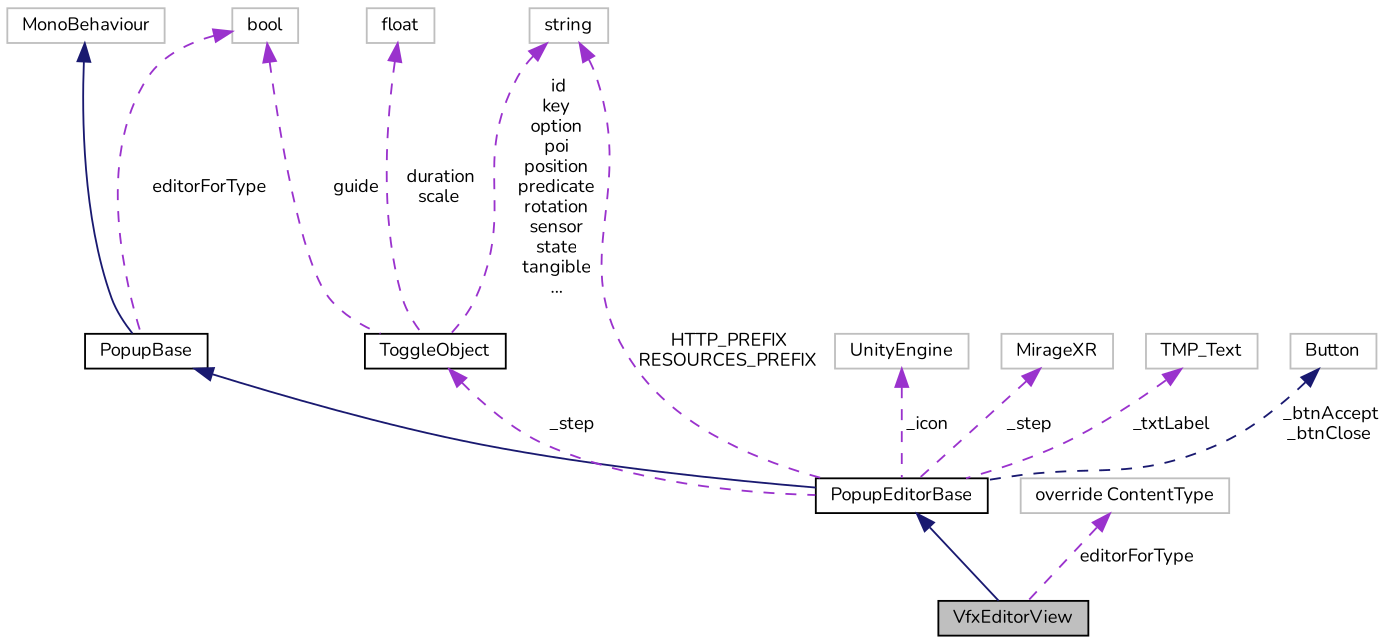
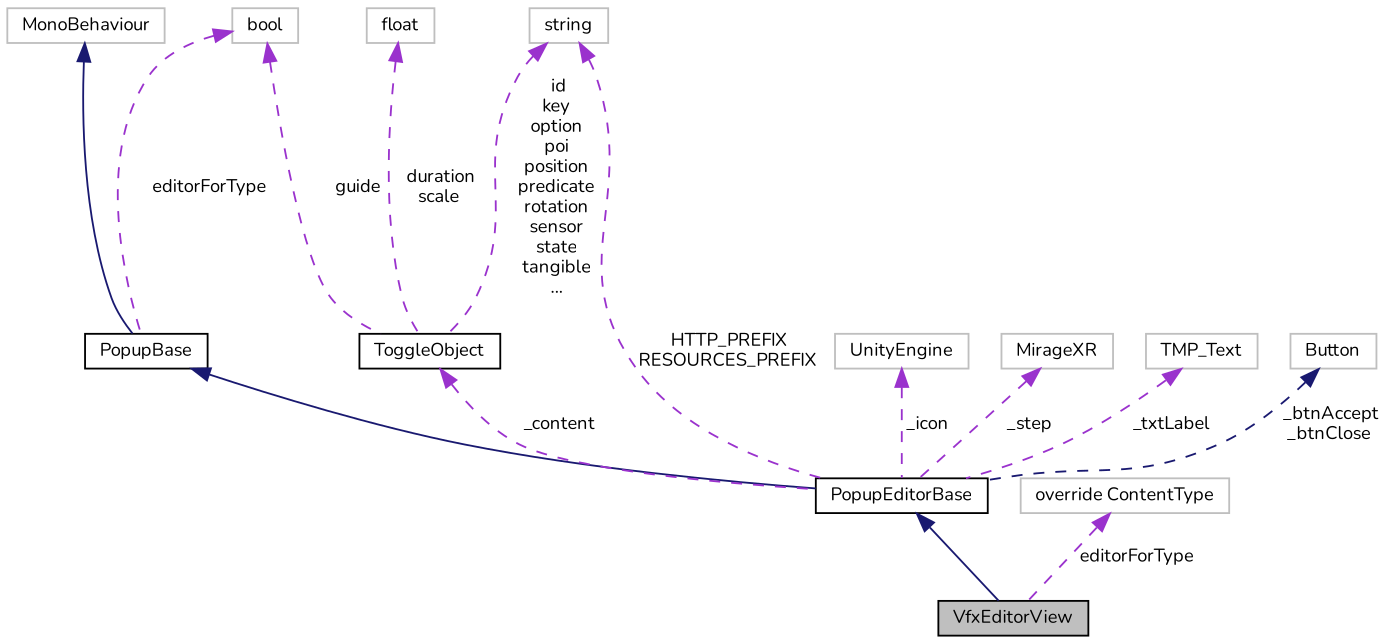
edge "PopupEditorBase" -> "ToggleObject": label " _step" -> " _content"
